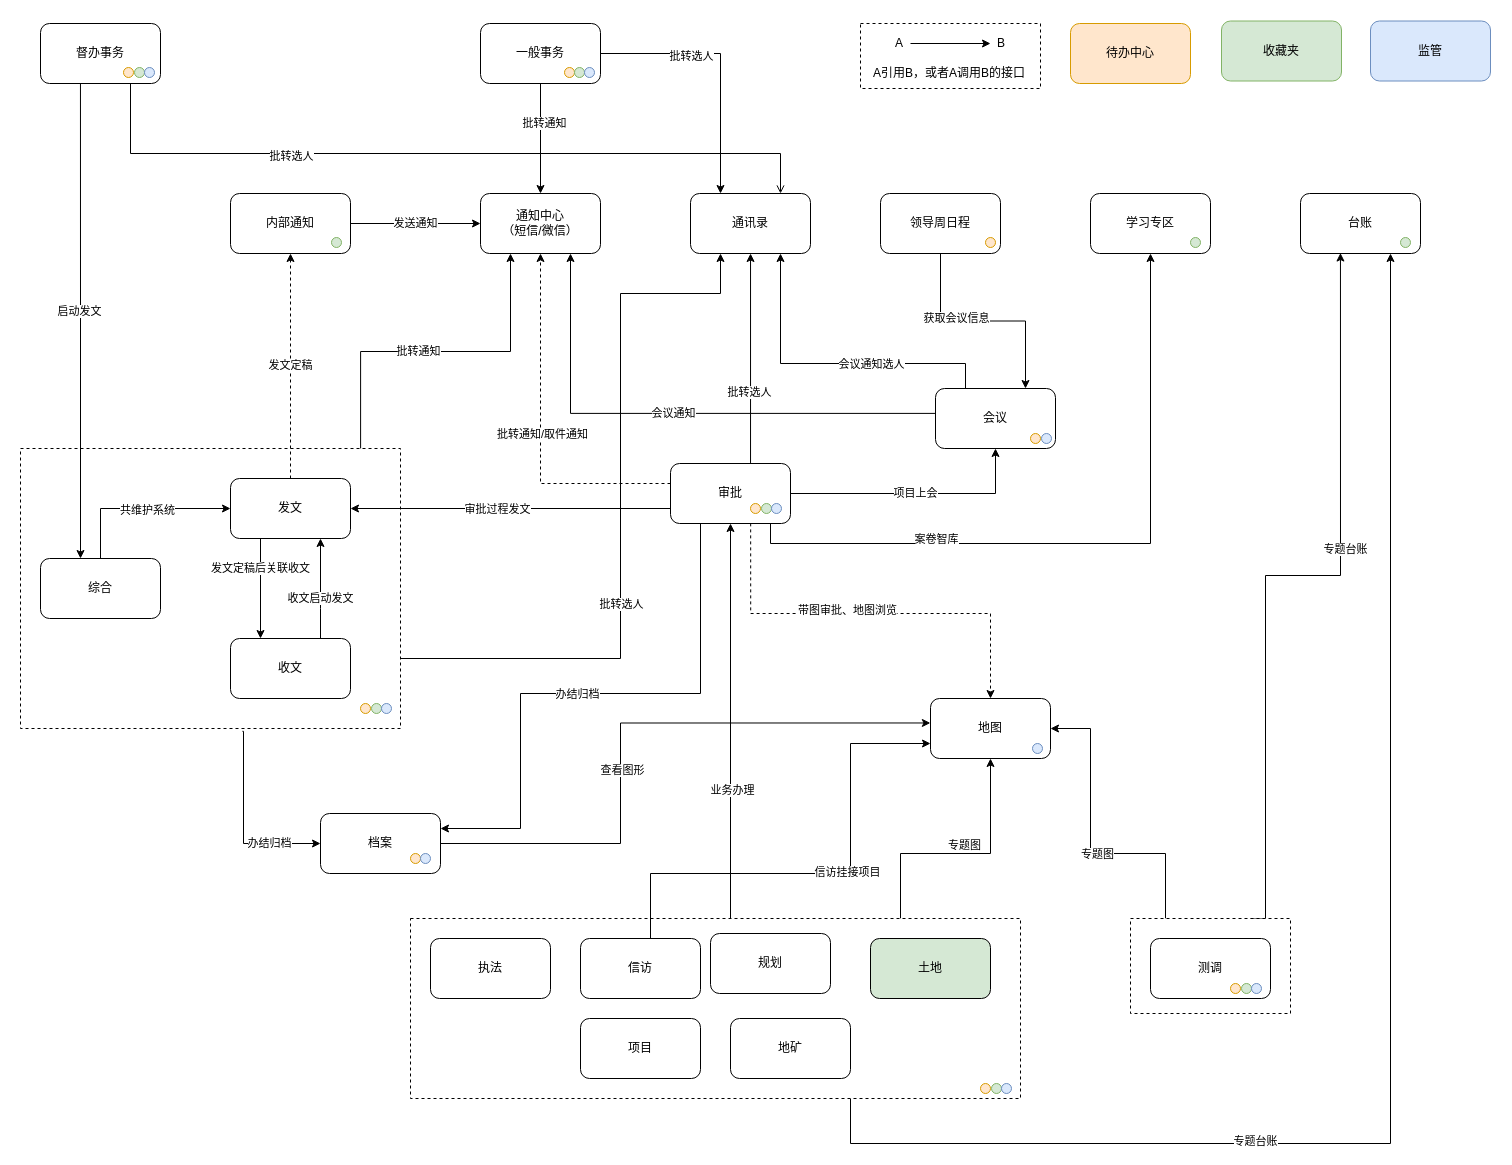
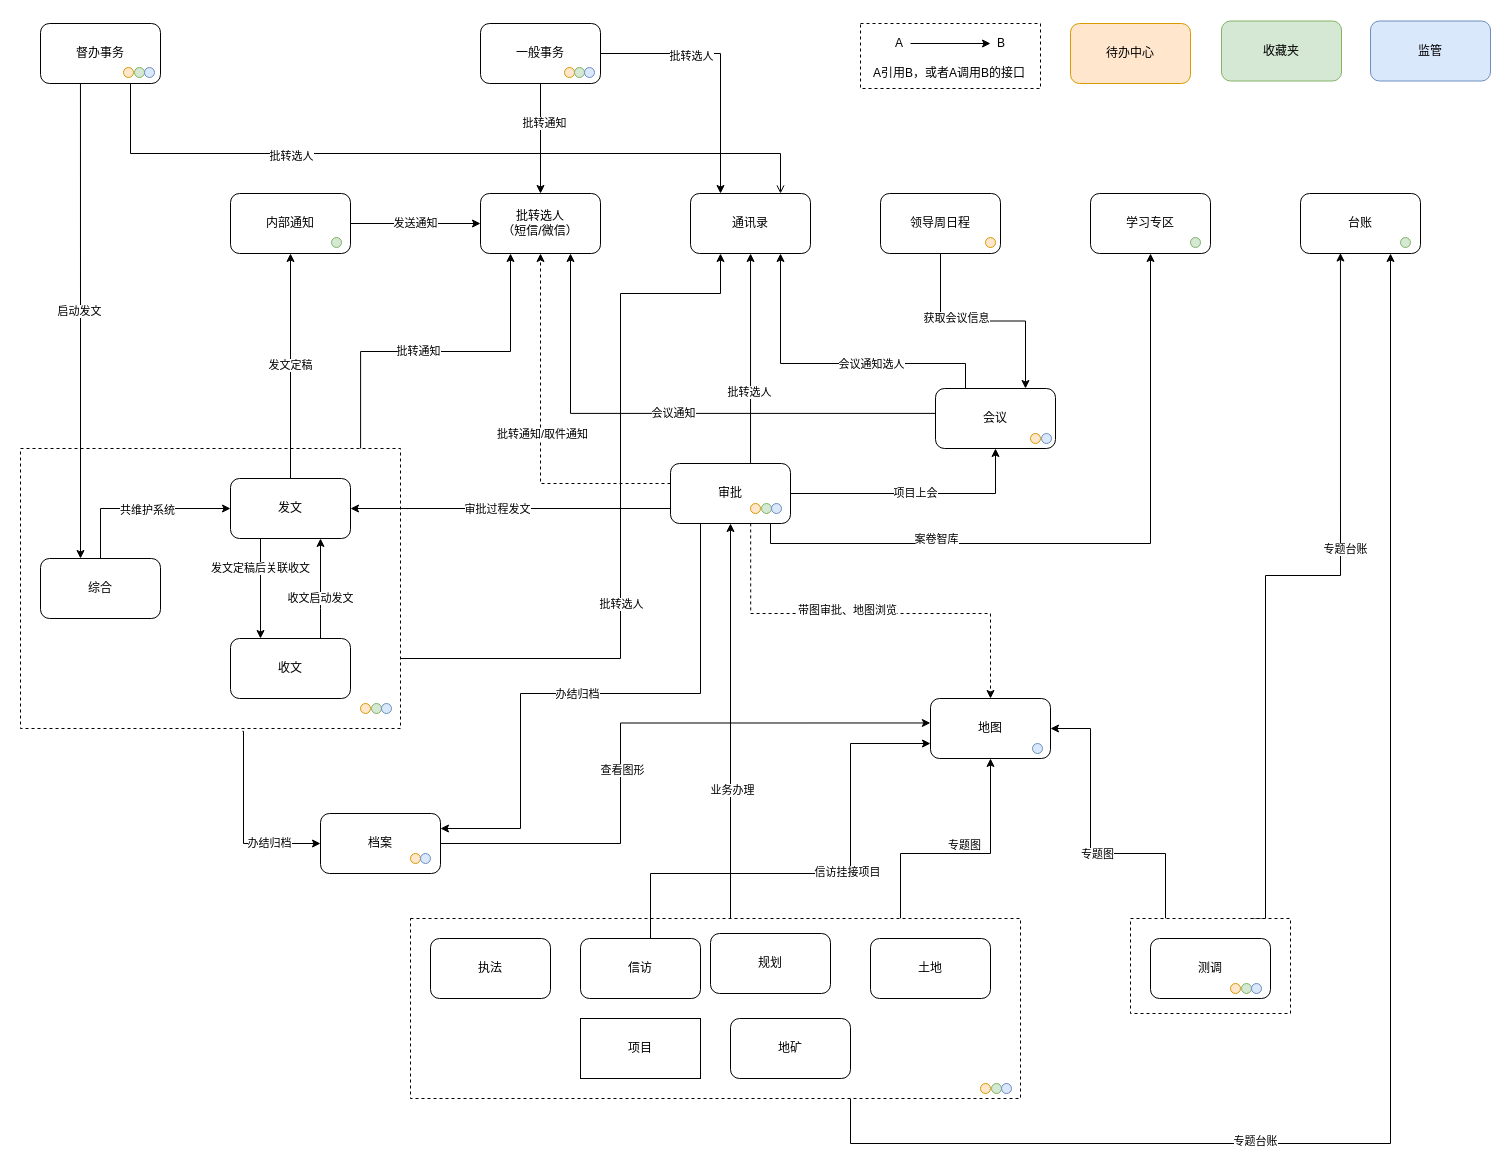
node "通知中心 （短信/微信）": label "通知中心 （短信/微信）" -> "批转选人 （短信/微信）"
edge "发文" -> "内部通知": style dashed -> solid
node "土地": fillcolor #d5e8d4 -> #ffffff
node "项目": shape rounded rectangle -> rectangle
